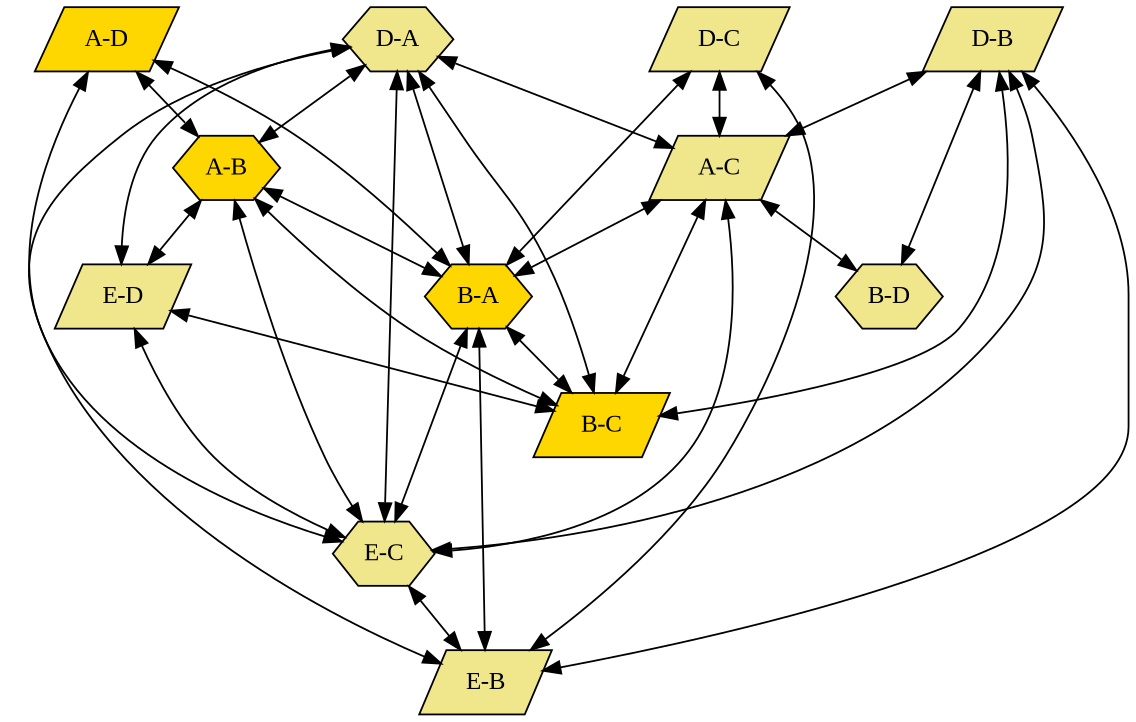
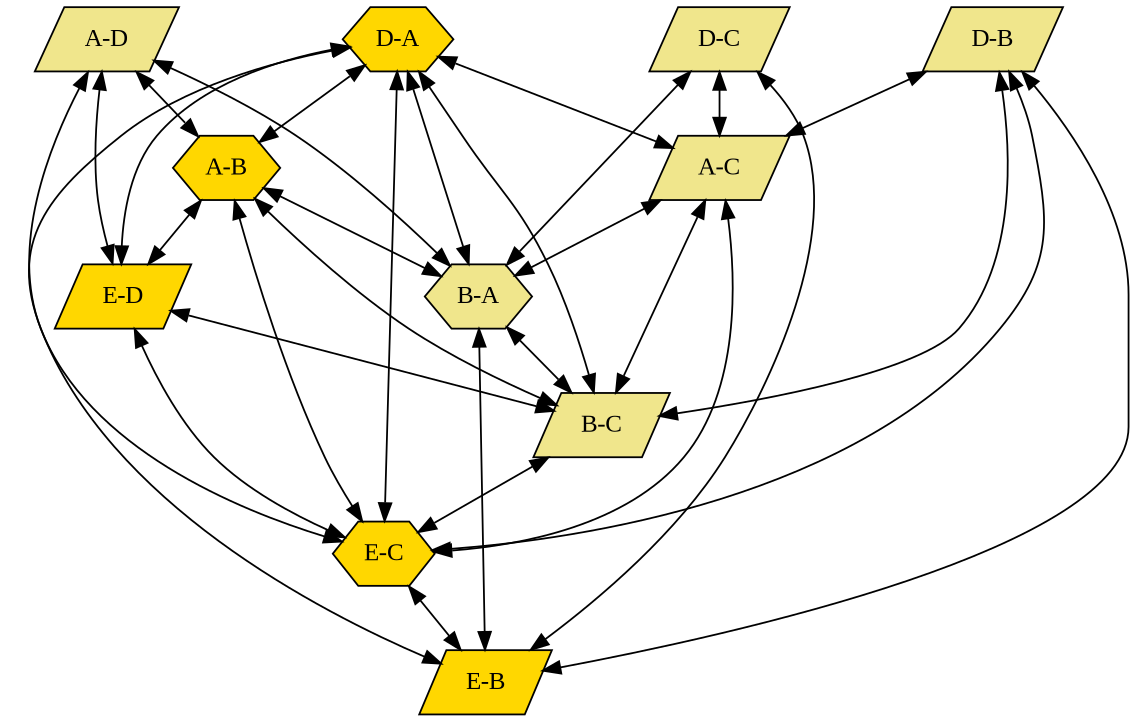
node "A-D": fillcolor gold -> khaki
node "D-A": fillcolor khaki -> gold
edge "A-D" -- "E-D": added
node "E-D": fillcolor khaki -> gold
node "B-A": fillcolor gold -> khaki
node "B-D": removed
edge "B-A" -- "E-C": now "B-C" -- "E-C"
node "B-C": fillcolor gold -> khaki
node "E-C": fillcolor khaki -> gold
node "E-B": fillcolor khaki -> gold
